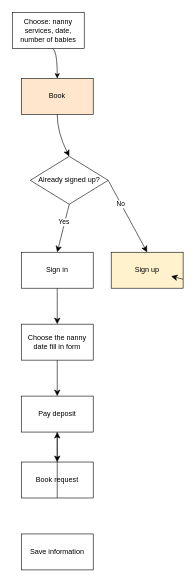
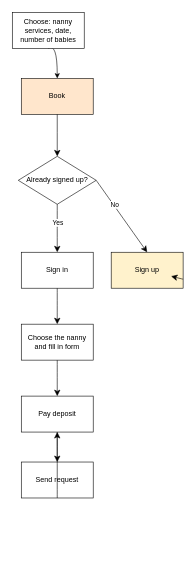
node "Already signed up?": moved (69, 180) -> (57, 180)
node "Choose the nanny date fill in form": label "Choose the nanny date fill in form" -> "Choose the nanny and fill in form"
node "Book request": label "Book request" -> "Send request"
node "Save information": removed
